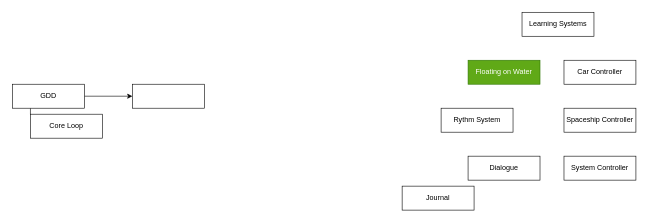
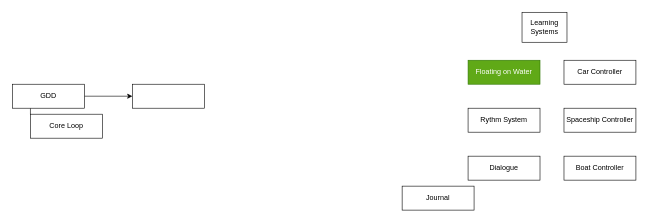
node "Learning Systems": size 72x24 -> 45x30
node "Rythm System": moved (477, 120) -> (504, 120)
node "System Controller": label "System Controller" -> "Boat Controller"
